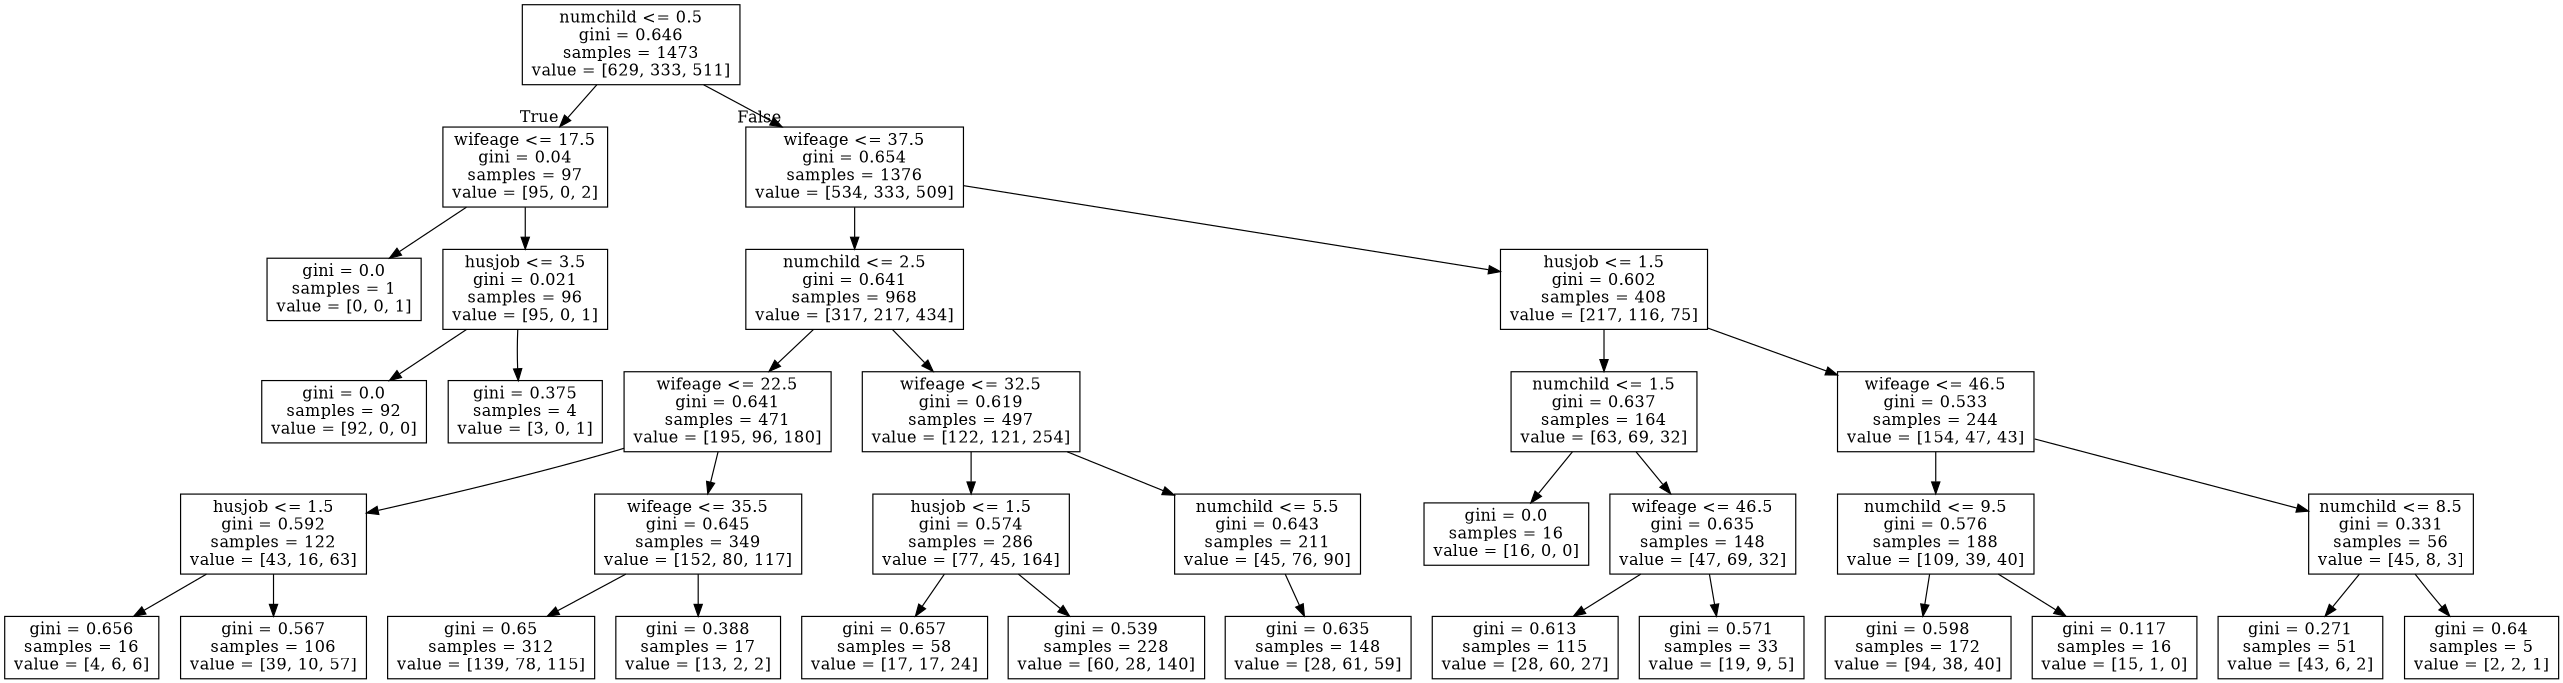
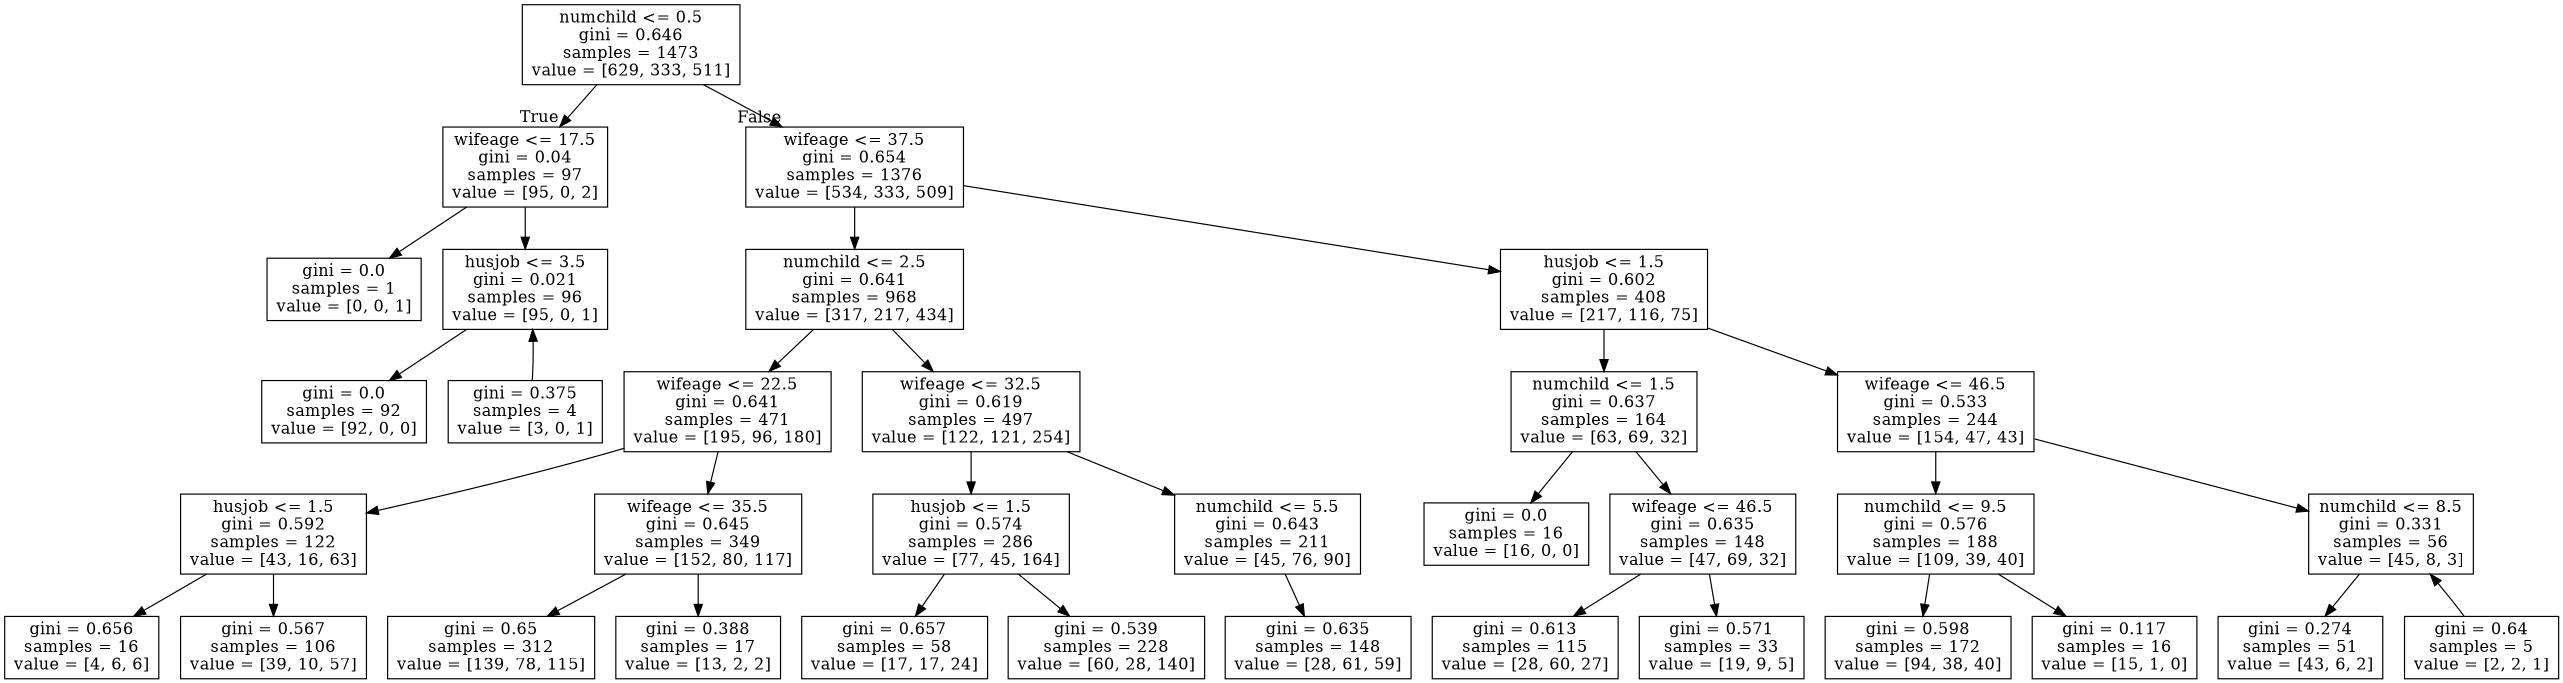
edge "husjob <= 3.5 gini = 0.021 samples = 96 value = [95, 0, 1]" -> "gini = 0.375 samples = 4 value = [3, 0, 1]": reversed
edge "numchild <= 8.5 gini = 0.331 samples = 56 value = [45, 8, 3]" -> "gini = 0.64 samples = 5 value = [2, 2, 1]": reversed
node "gini = 0.271 samples = 51 value = [43, 6, 2]": label "gini = 0.271 samples = 51 value = [43, 6, 2]" -> "gini = 0.274 samples = 51 value = [43, 6, 2]"
